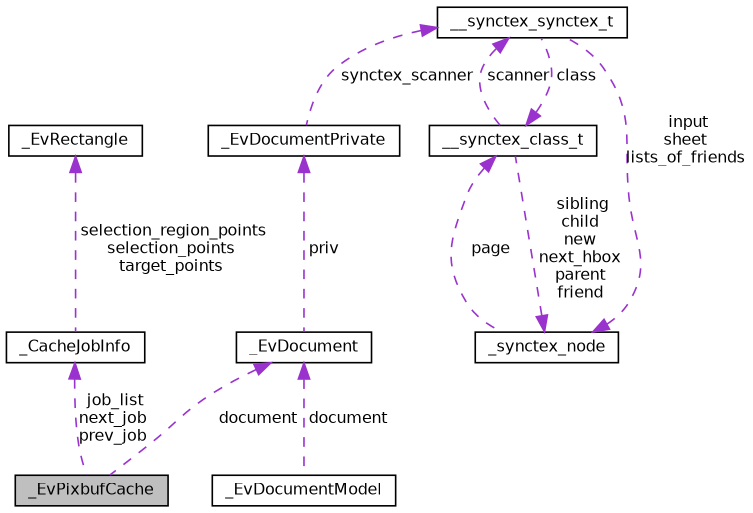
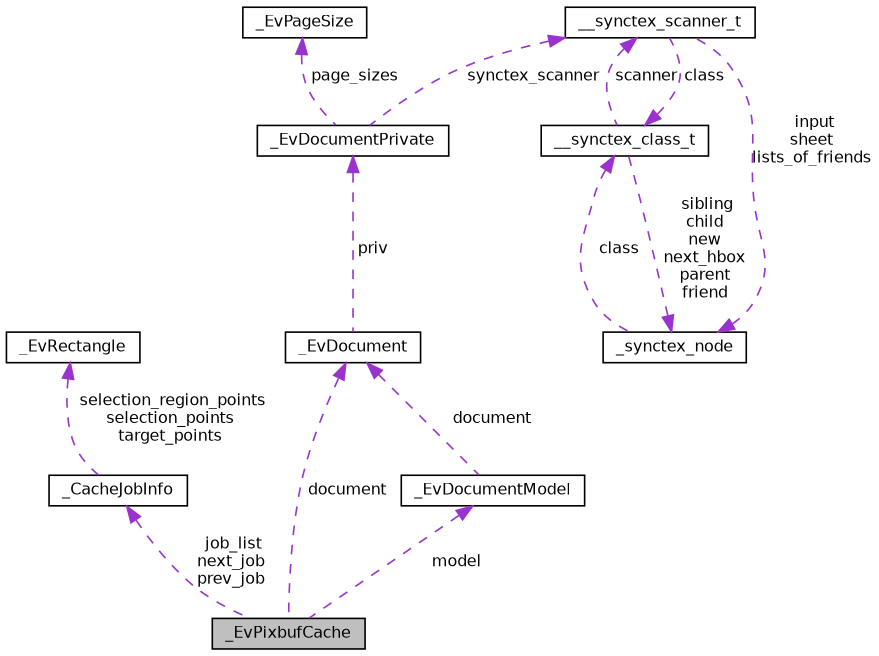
node "_EvPageSize": added
node "__synctex_synctex_t": label "__synctex_synctex_t" -> "__synctex_scanner_t"
edge "_synctex_node" -> "__synctex_class_t": label " page" -> " class"
edge "_EvPixbufCache" -> "_EvDocumentModel": added, label "model"
